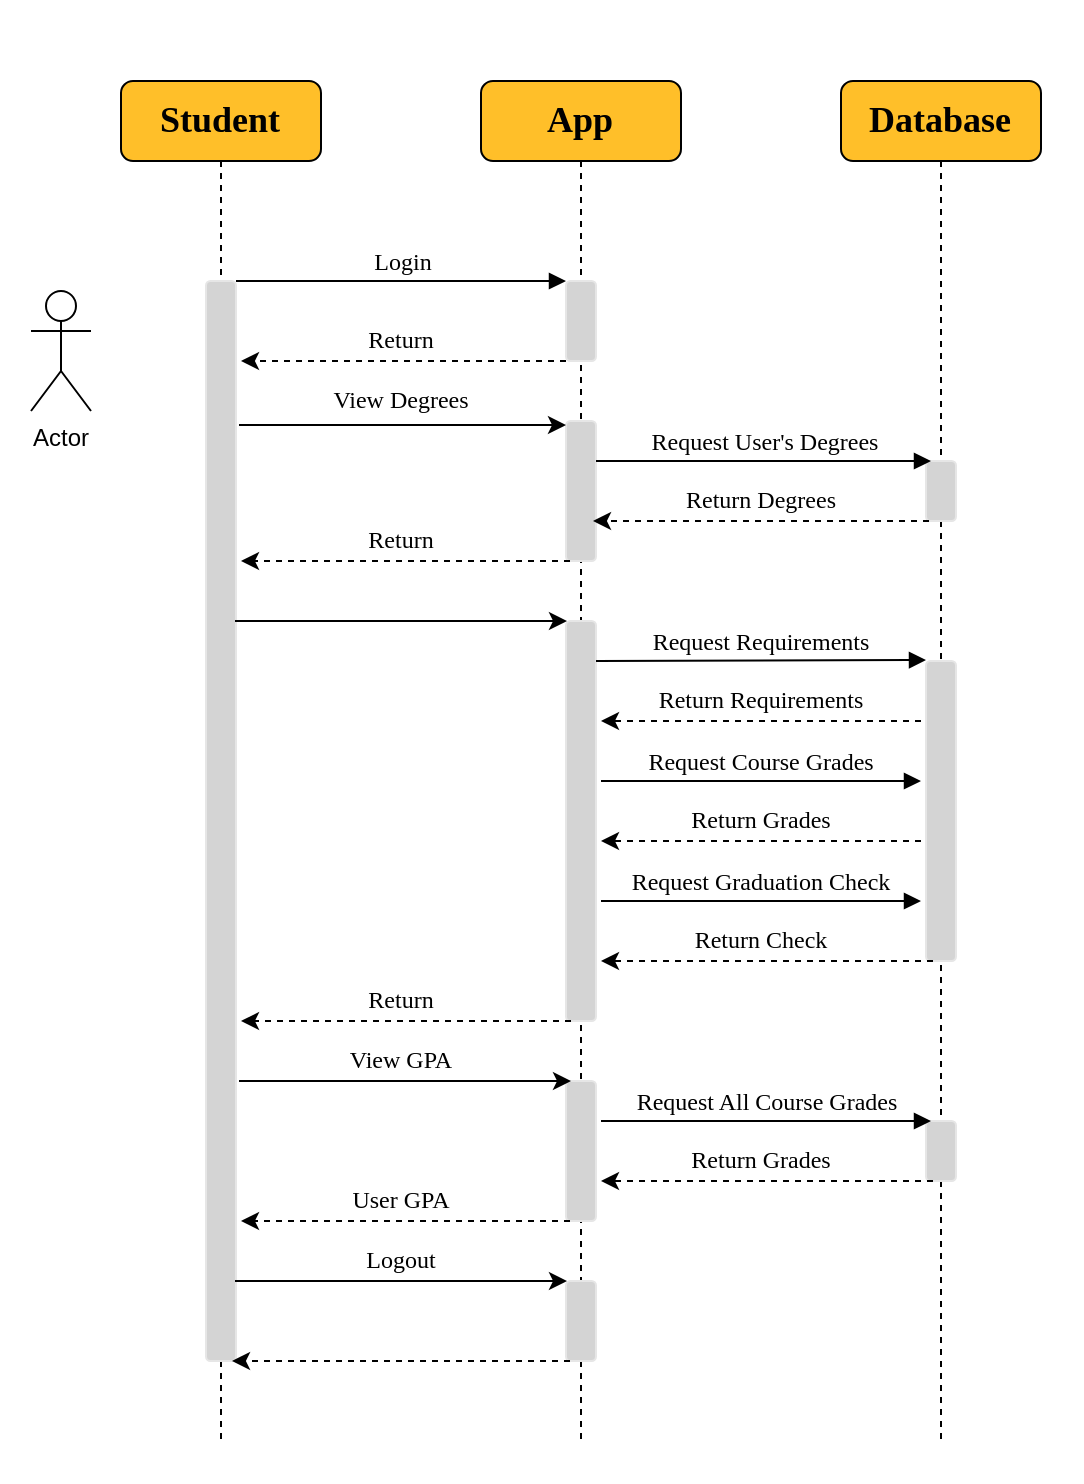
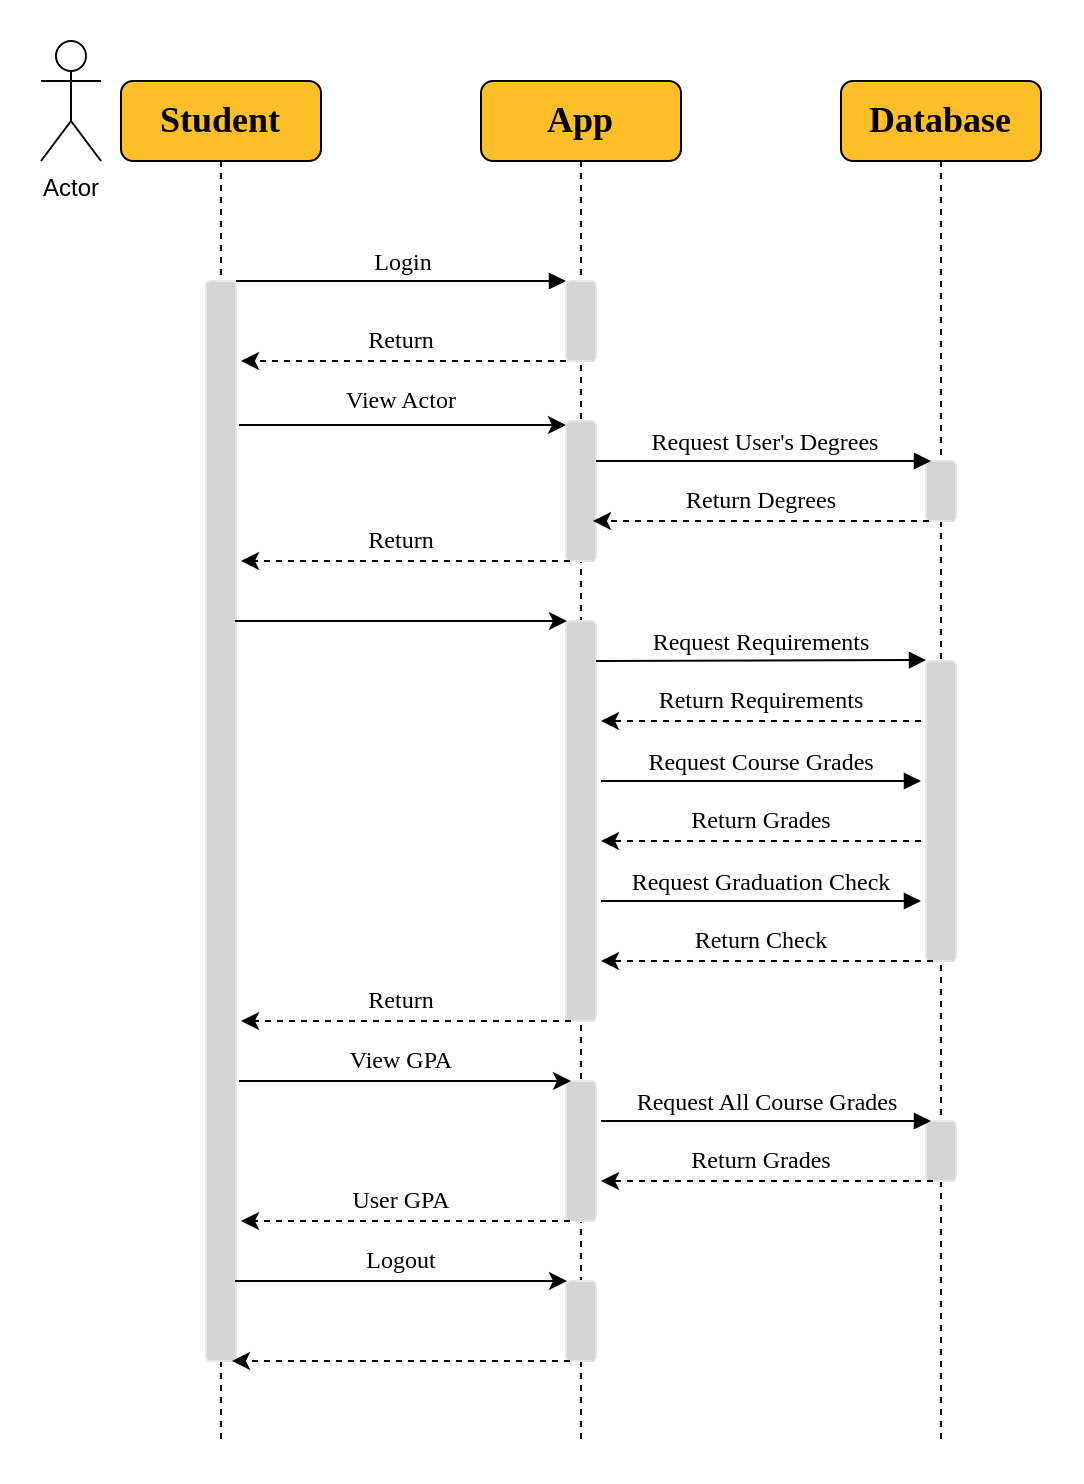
node "Actor": moved (61, 351) -> (71, 101)
node "View Degrees": label "View Degrees" -> "View Actor"
